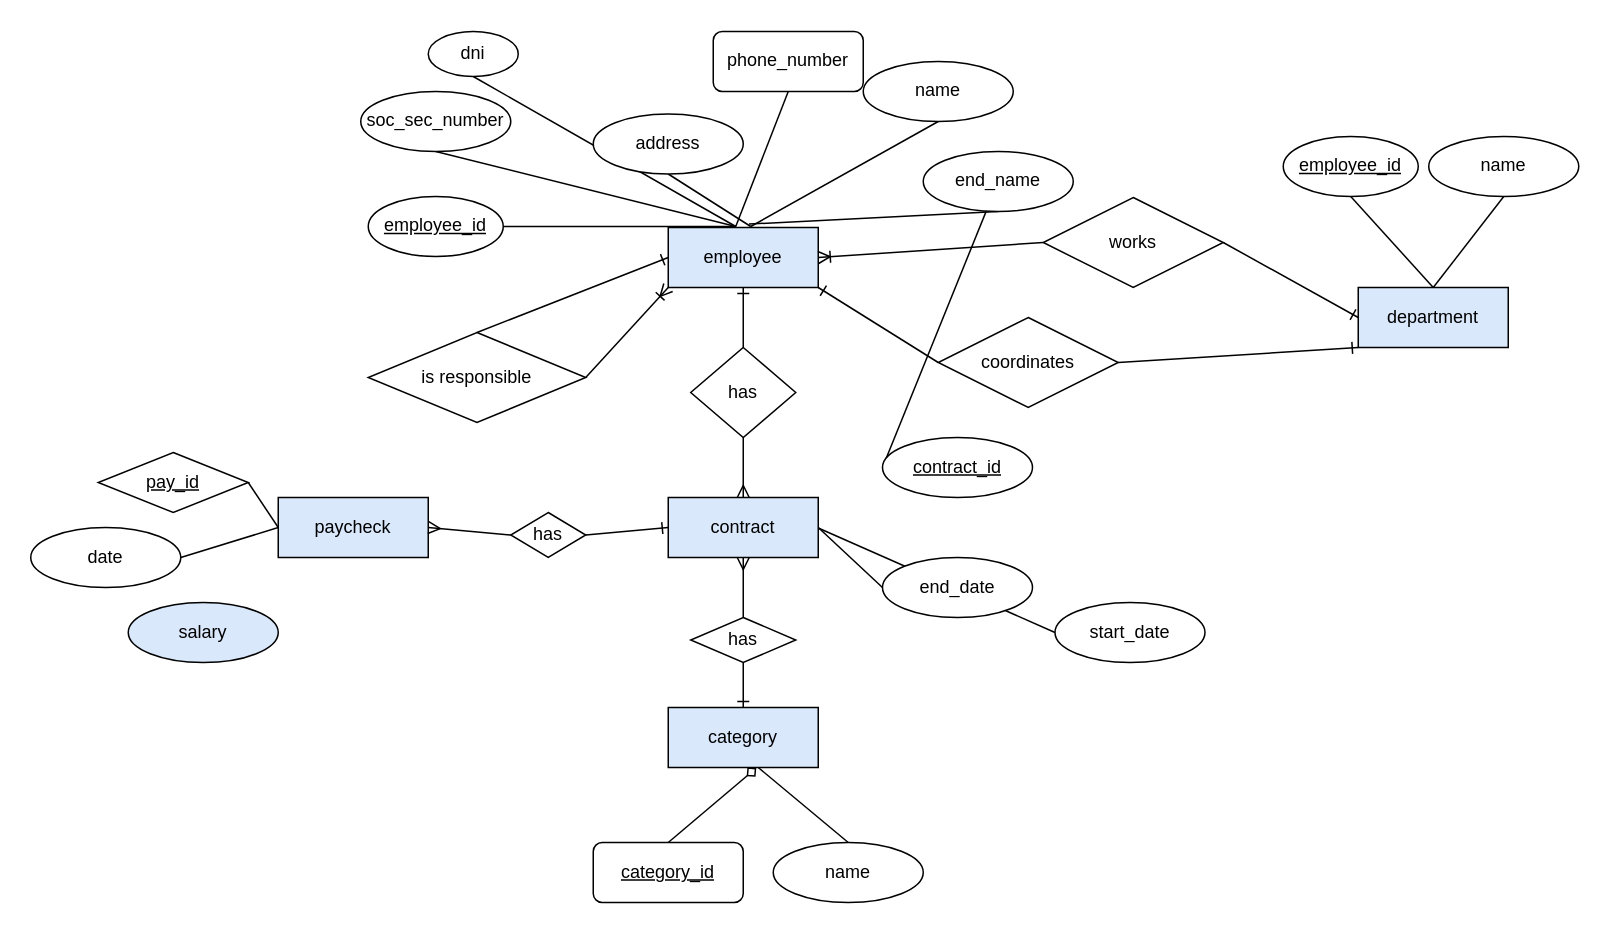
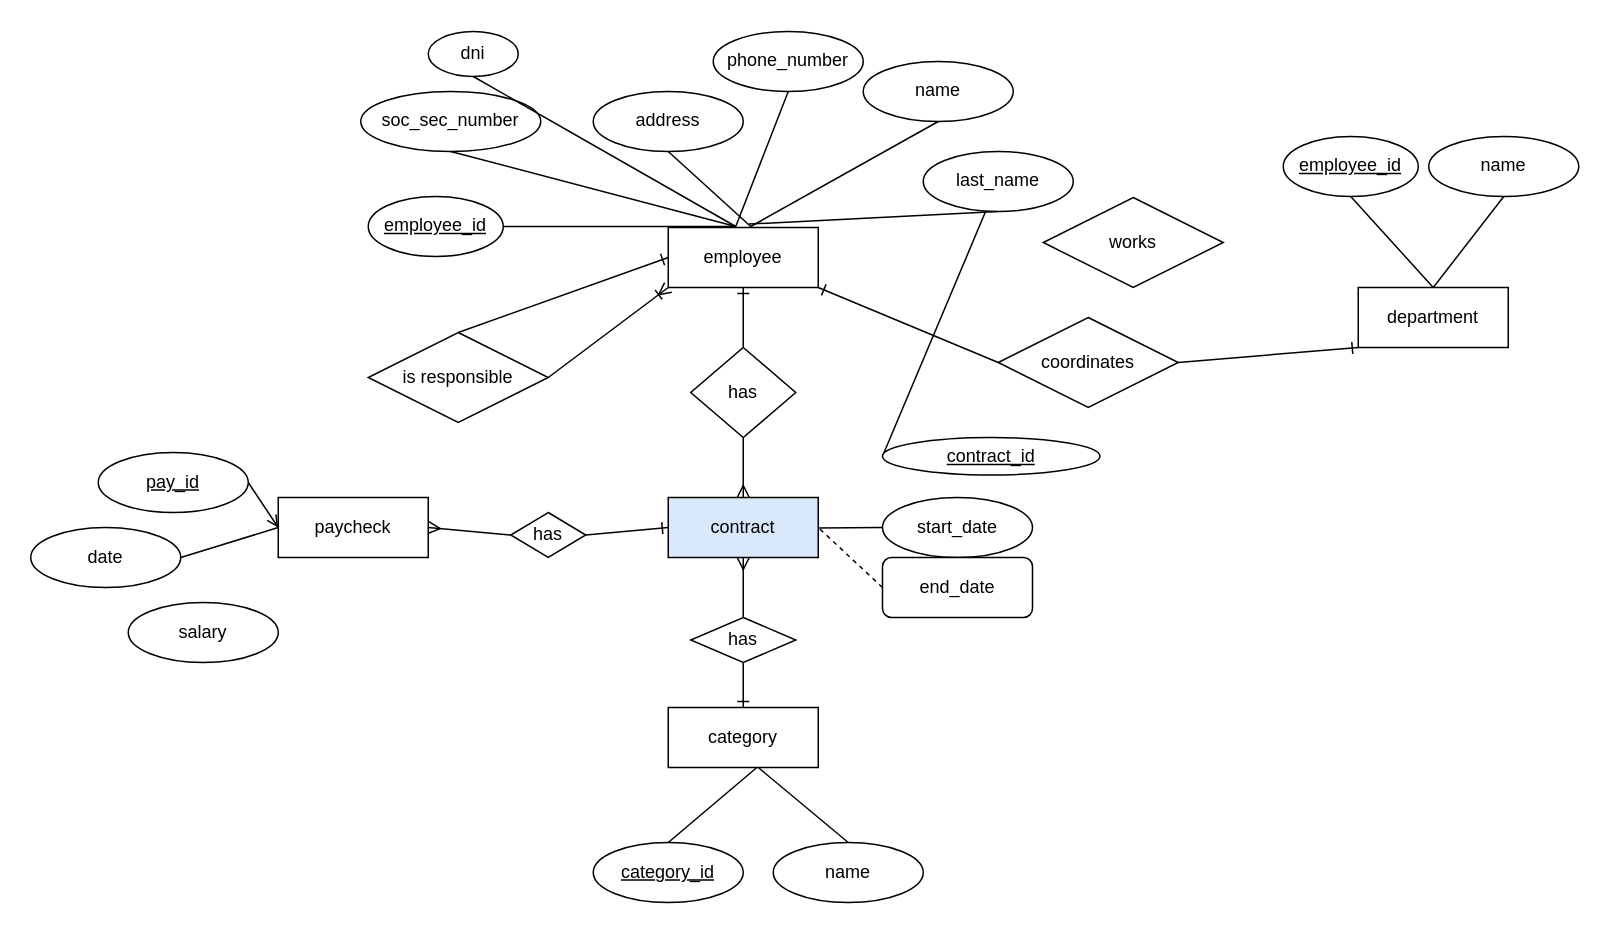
node "phone_number": shape rounded rectangle -> ellipse
node "soc_sec_number": size 150x60 -> 180x60
node "address": moved (668, 144) -> (668, 121)
node "end_name": label "end_name" -> "last_name"
edge "works" -> "employee": removed
node "employee": fillcolor #dae8fc -> #ffffff
edge "works" -> "department": removed
node "department": fillcolor #dae8fc -> #ffffff
node "coordinates": moved (1028, 362) -> (1088, 362)
node "is responsible": size 218x90 -> 180x90
node "contract_id": size 150x60 -> 218x38
node "pay_id": shape diamond -> ellipse
edge "pay_id" -- "paycheck": arrowhead none -> open
node "paycheck": fillcolor #dae8fc -> #ffffff
edge "contract" -- "end_date": style solid -> dashed
node "end_date": shape ellipse -> rounded rectangle
node "salary": fillcolor #dae8fc -> #ffffff
node "start_date": moved (1130, 632) -> (957, 527)
node "category": fillcolor #dae8fc -> #ffffff
edge "category_id" -> "category": arrowhead diamond -> none
node "category_id": shape rounded rectangle -> ellipse
